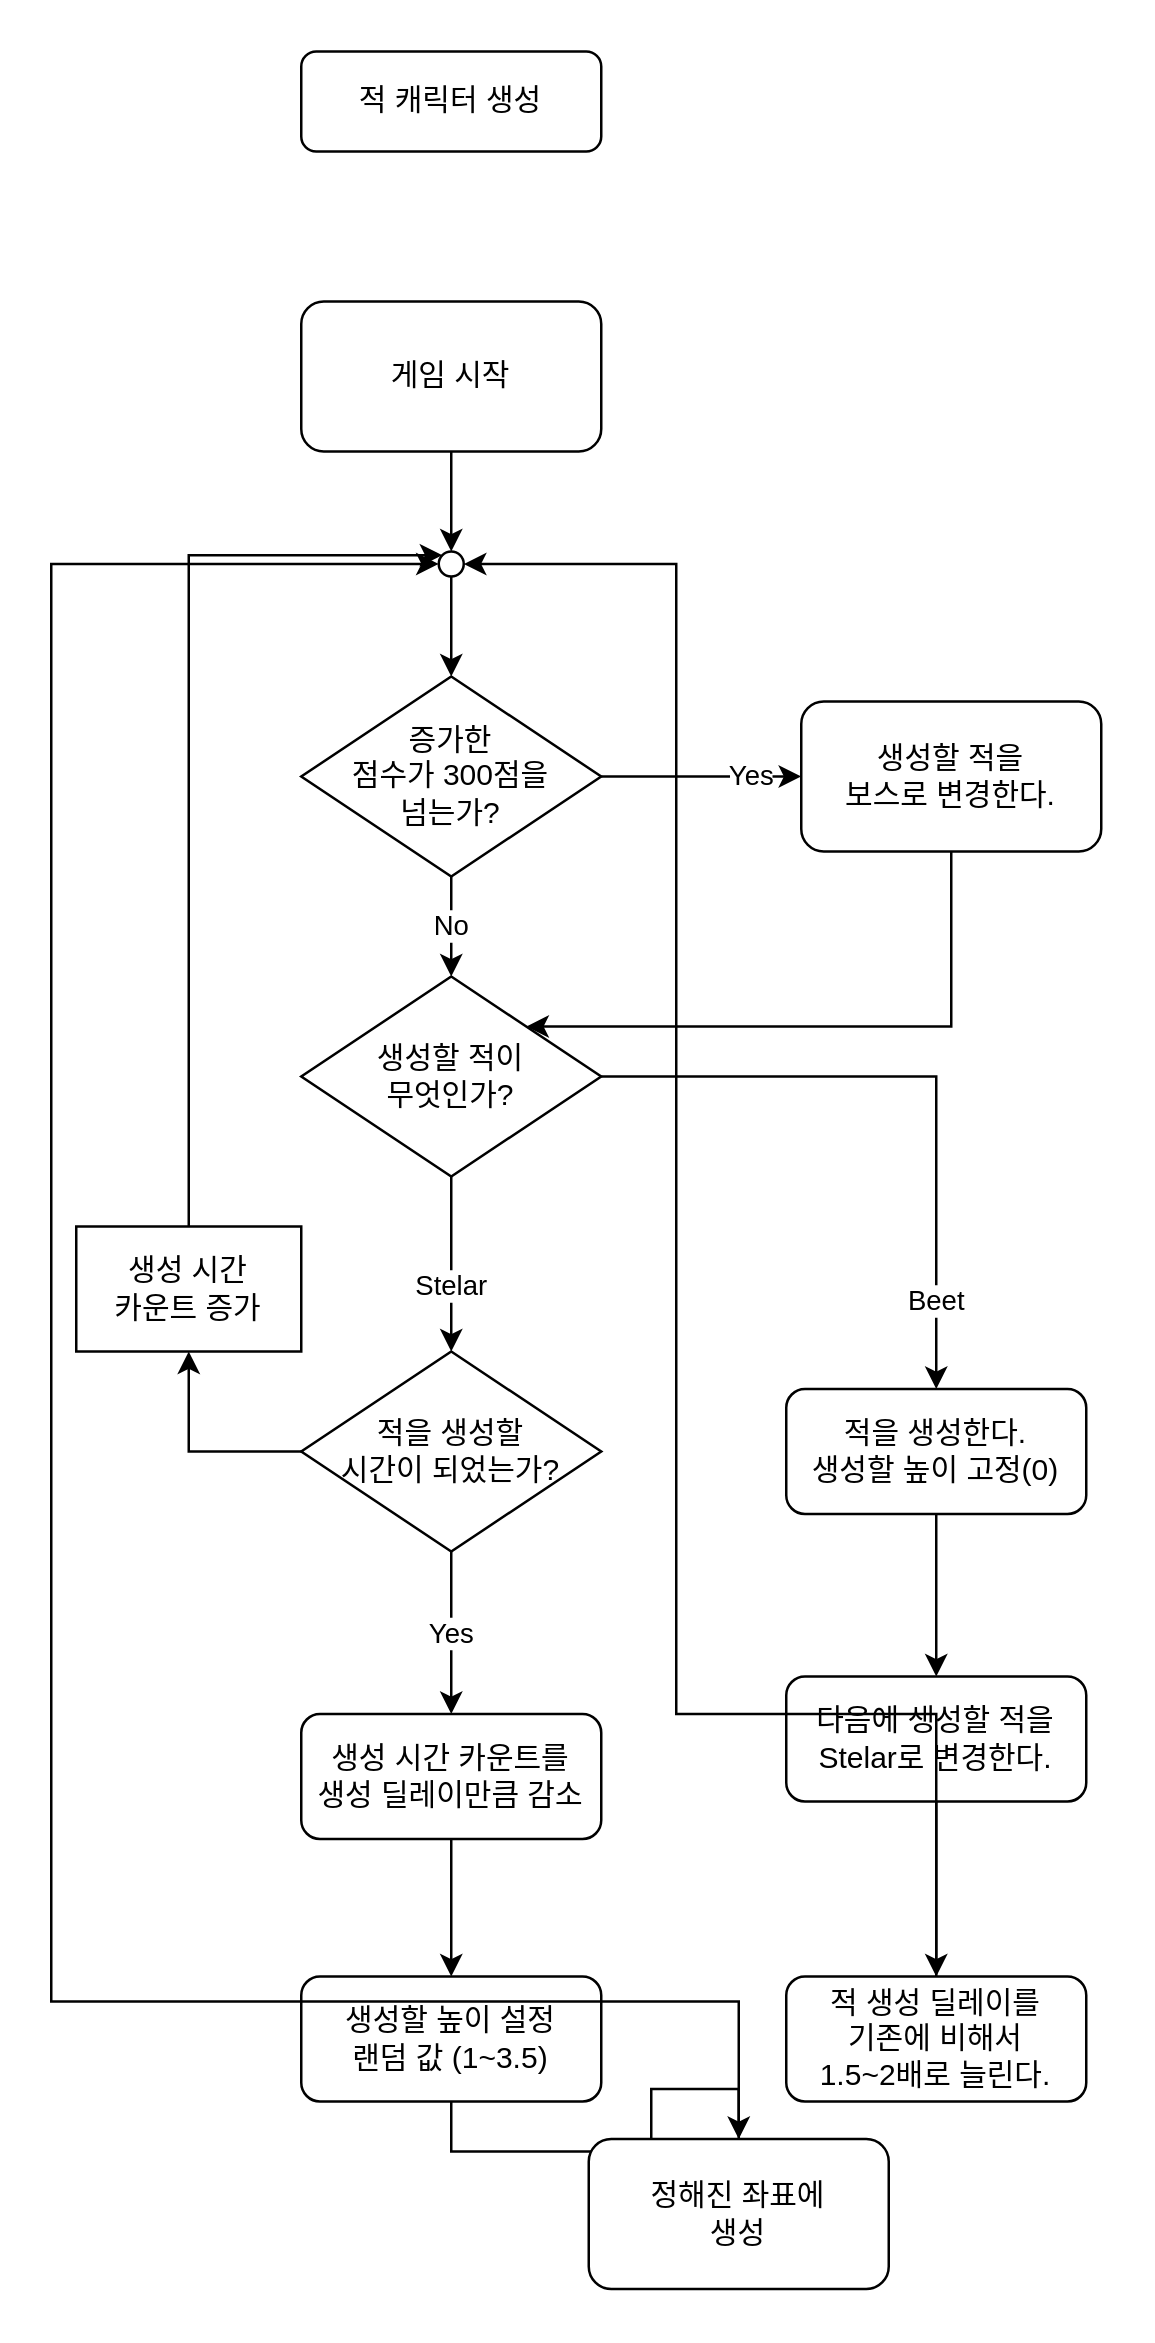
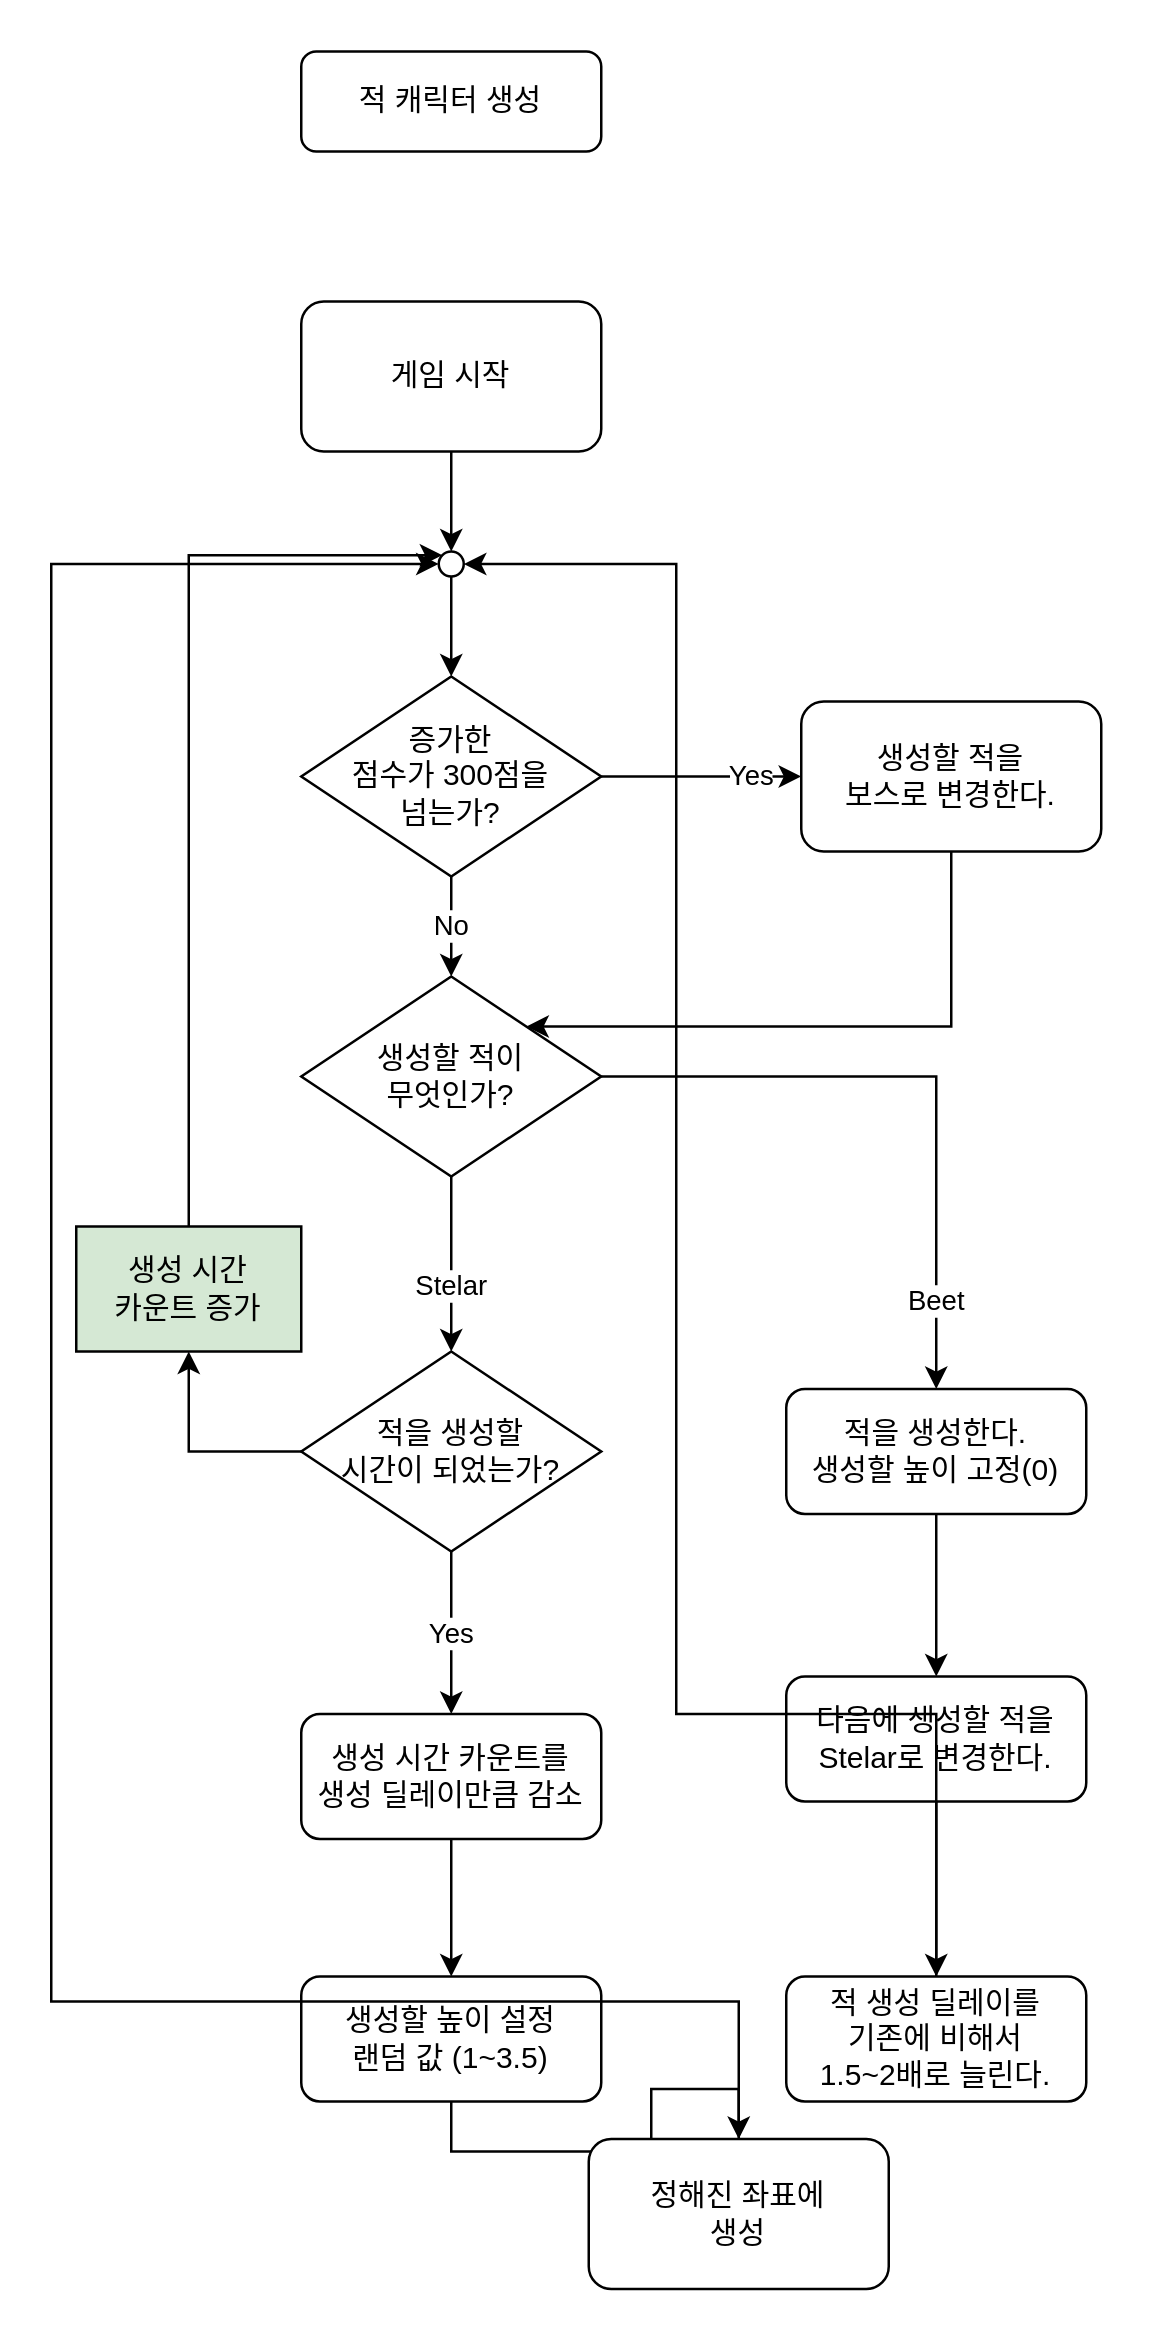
node "생성 시간 카운트 증가": fillcolor #ffffff -> #d5e8d4
